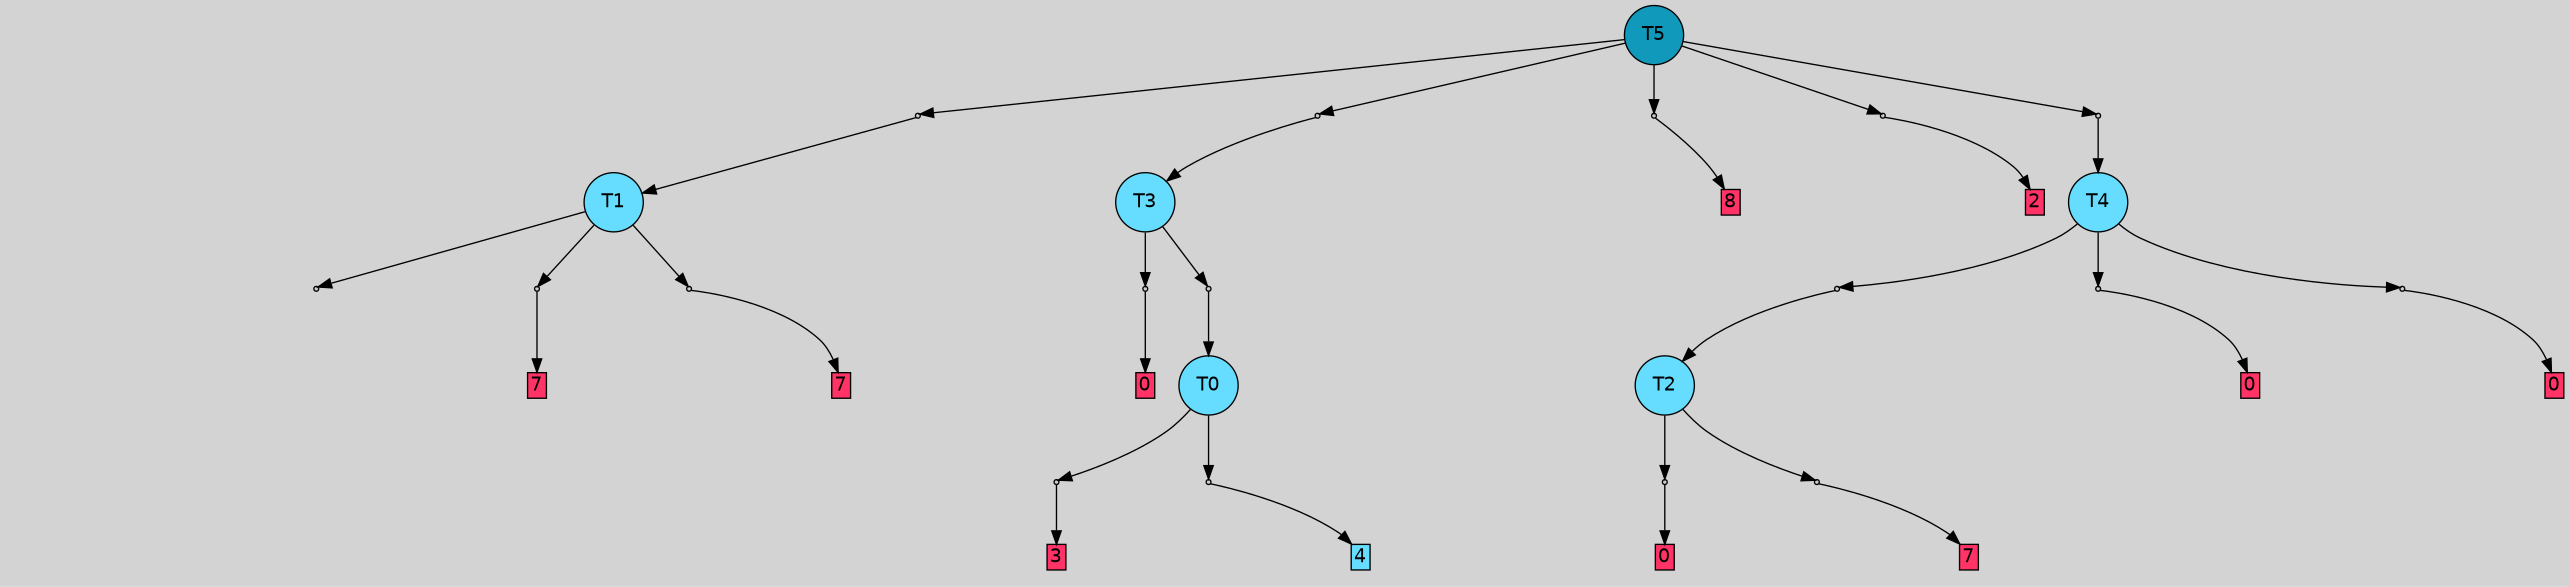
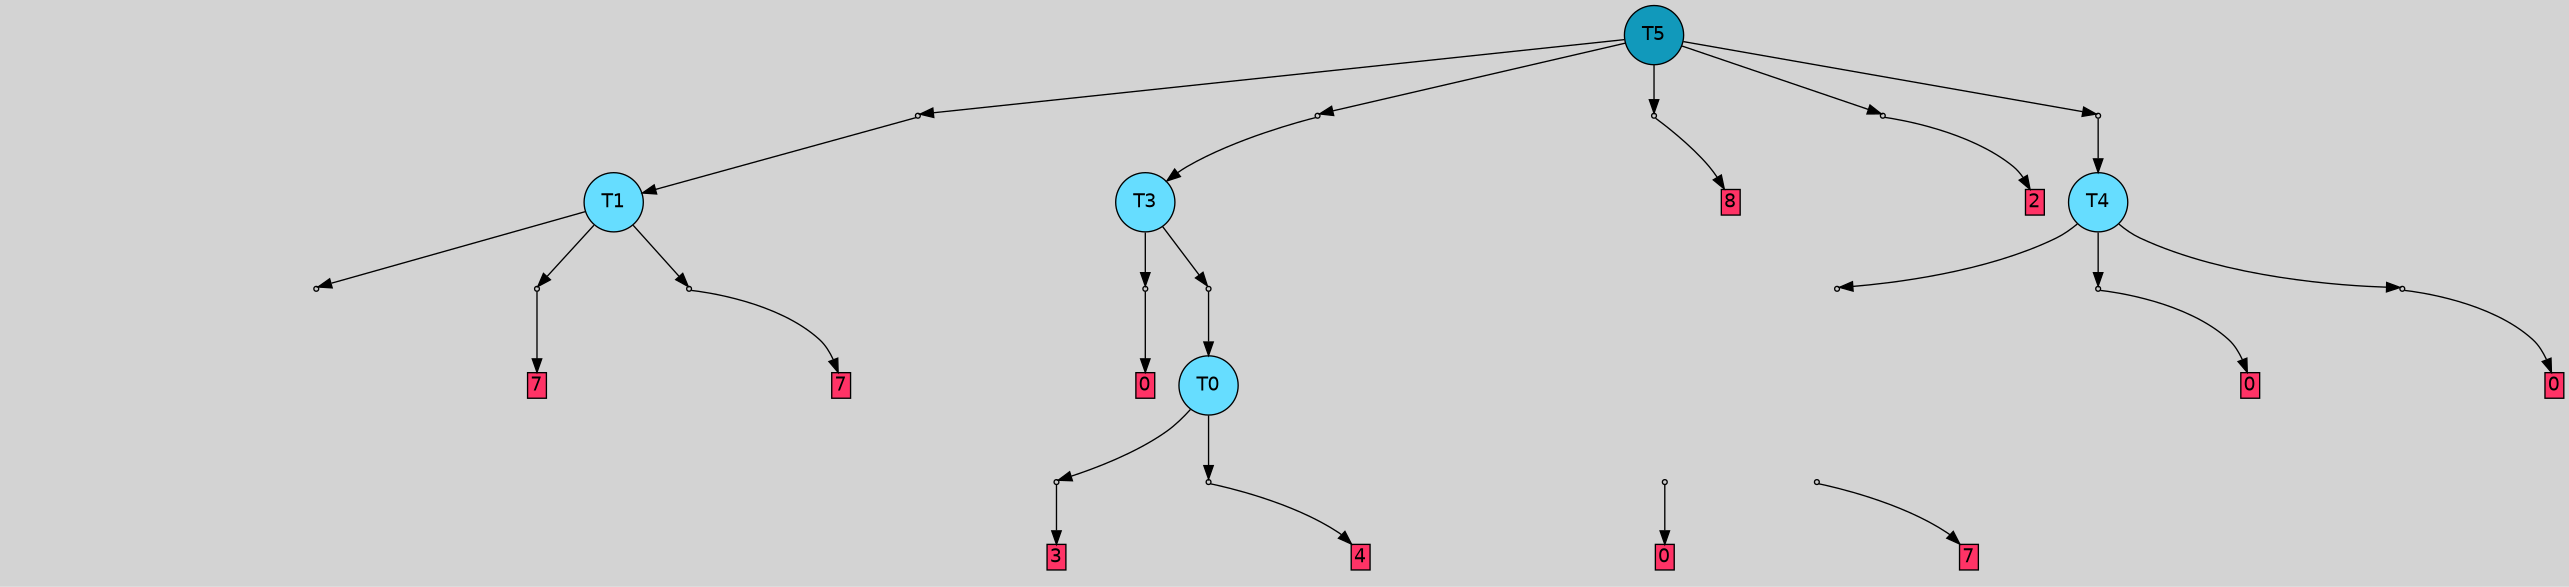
node "T2": removed
node "4": fillcolor #66ddff -> #ff3366
